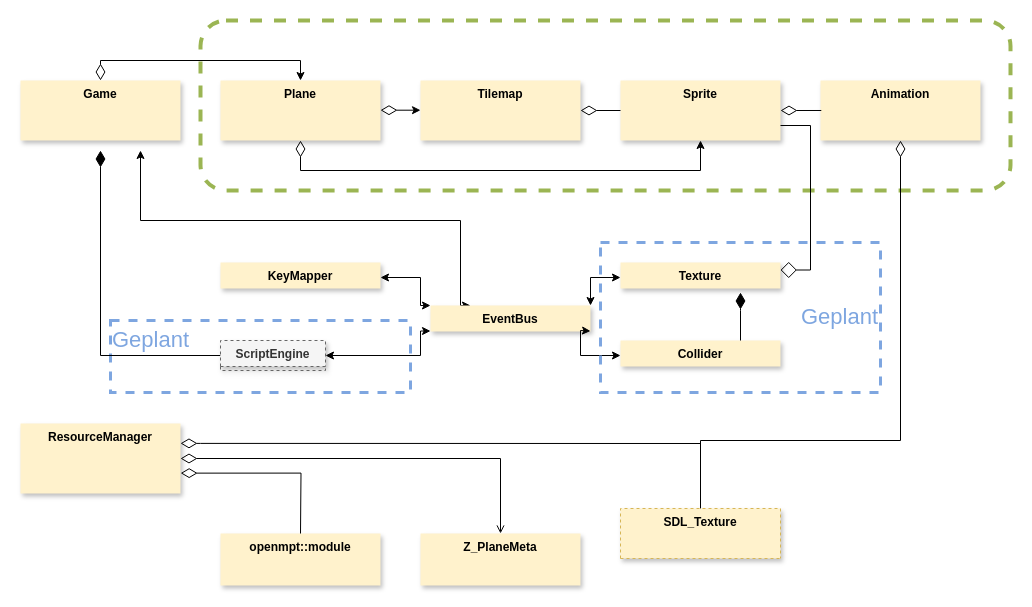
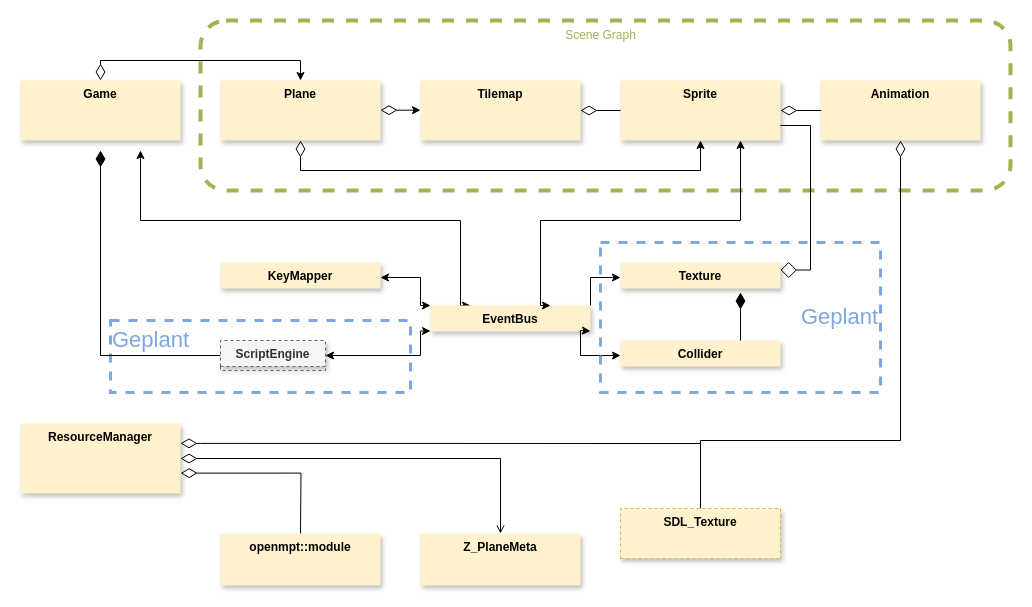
node "Scene Graph": added
edge "Sprite" -- "EventBus": added
edge "Texture" -- "EventBus": arrowhead classic -> none
